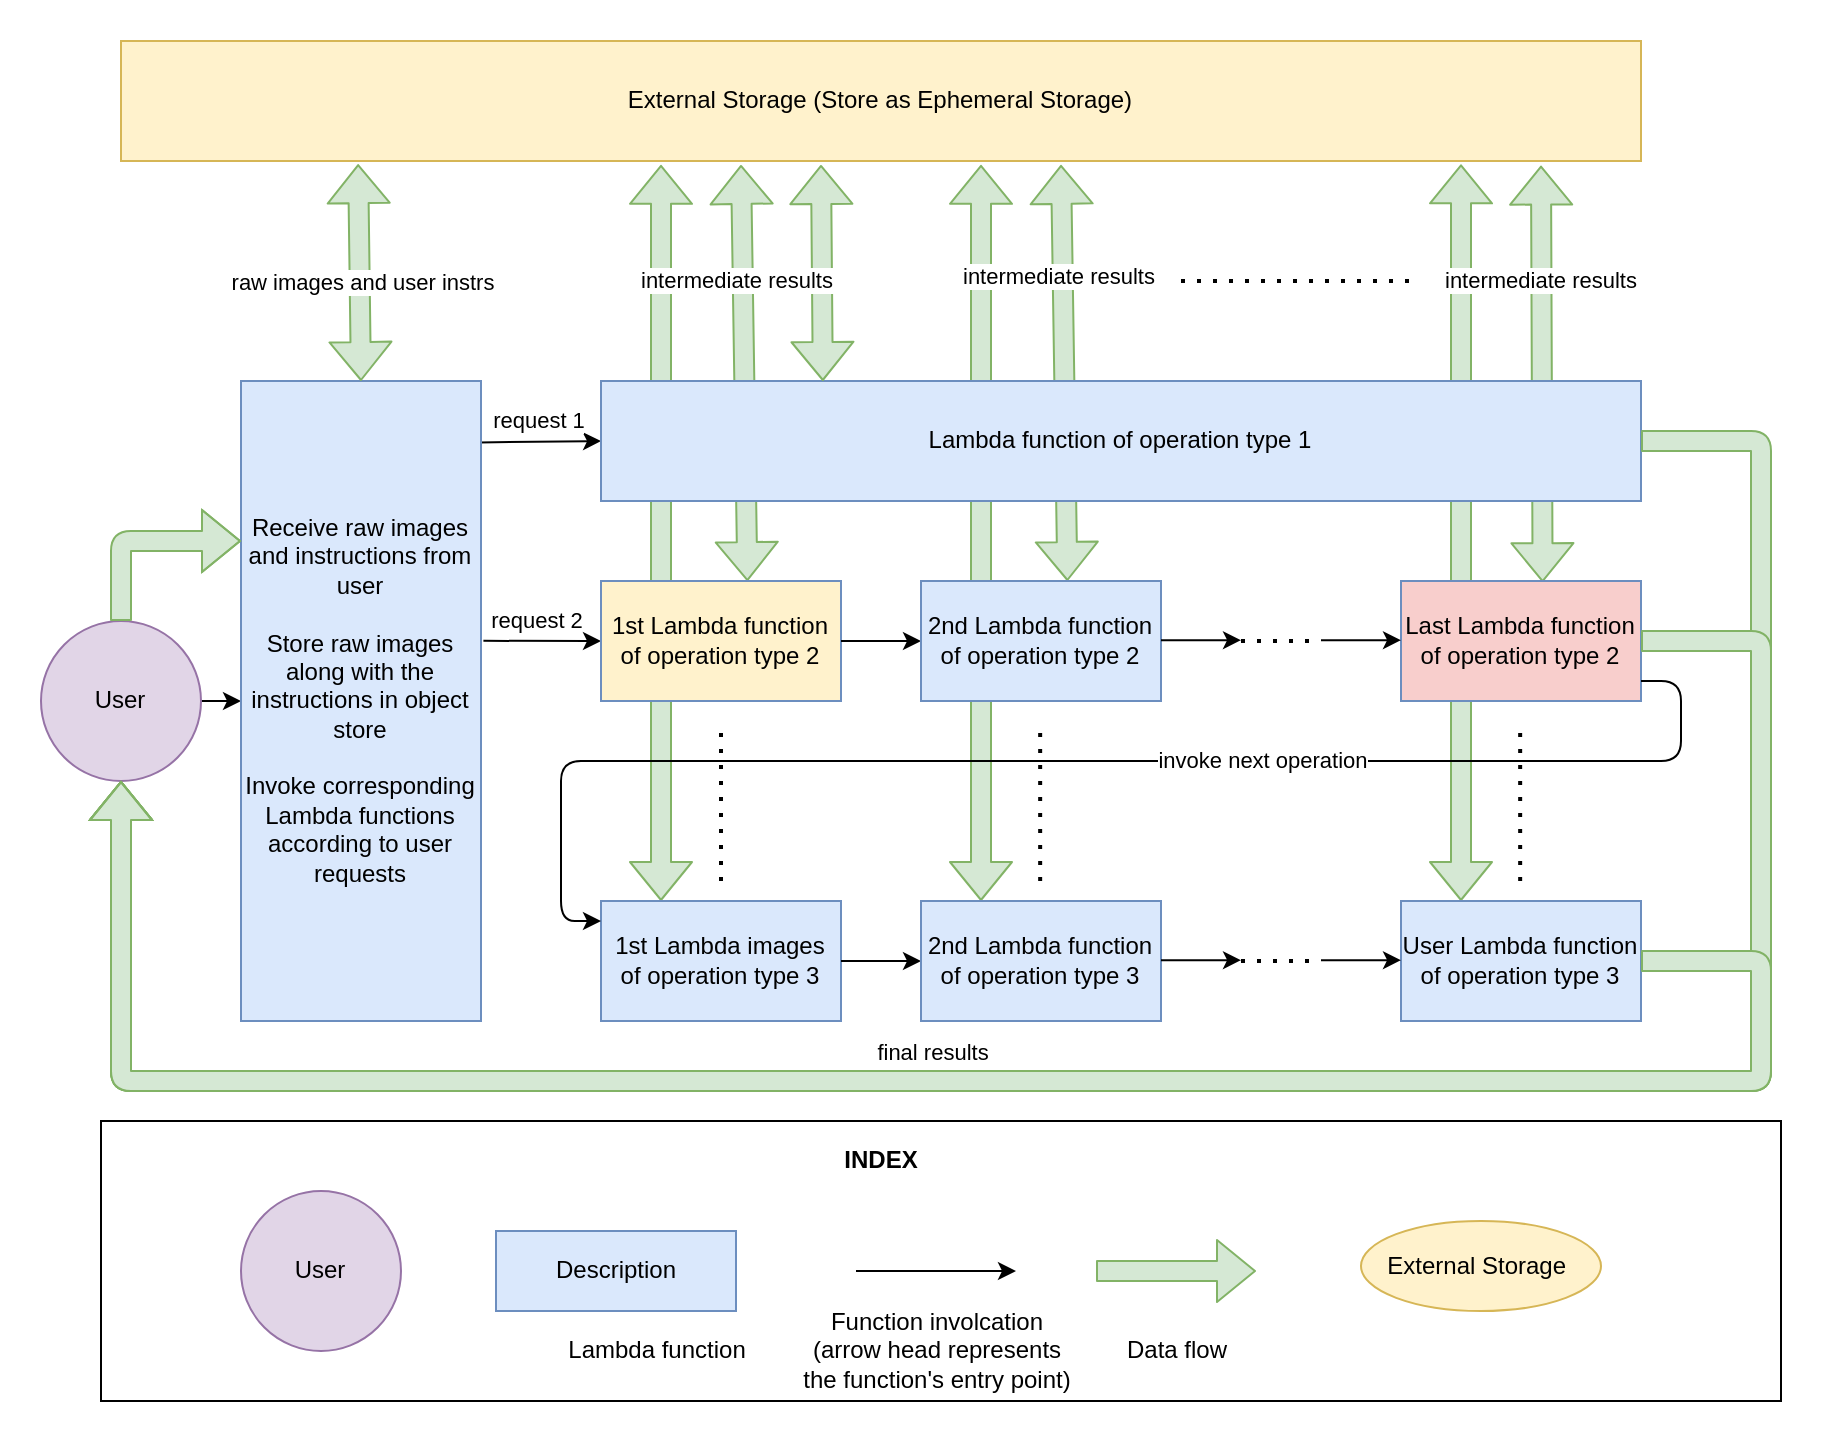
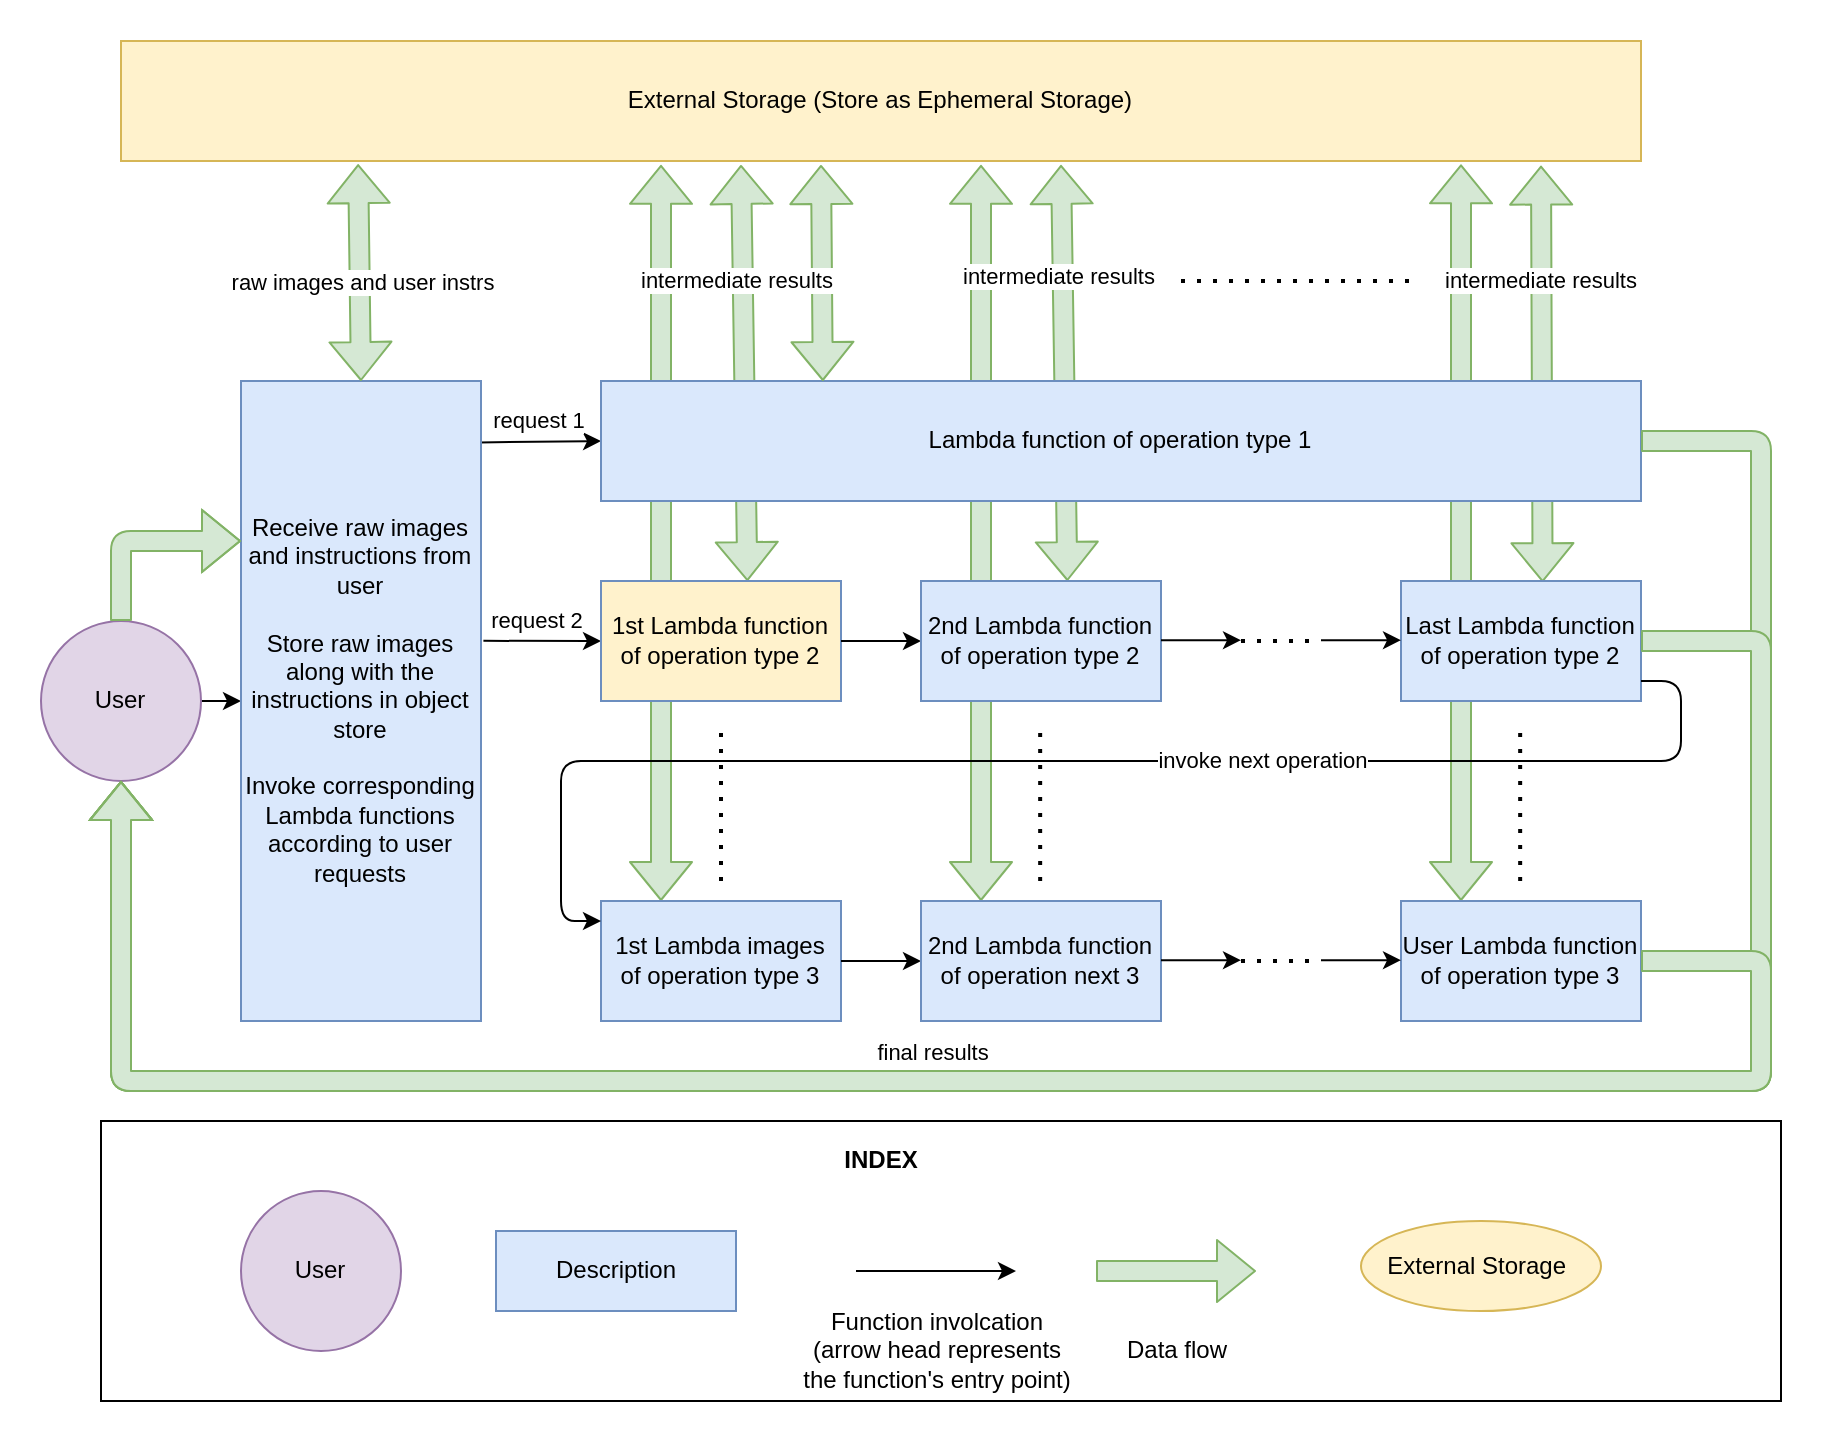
node "Last Lambda function of operation type 2": fillcolor #f8cecc -> #dae8fc
node "2nd Lambda function of operation type 3": label "2nd Lambda function of operation type 3" -> "2nd Lambda function of operation next 3"
node "Lambda function": removed
